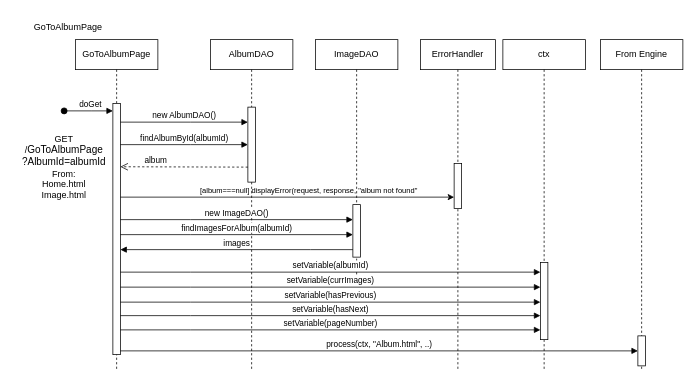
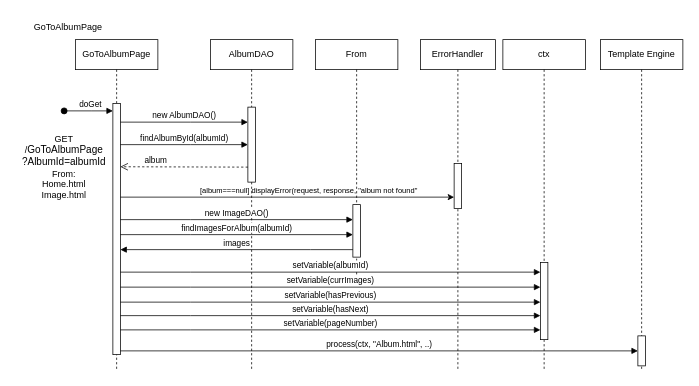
node "ImageDAO": label "ImageDAO" -> "From"
node "From Engine": label "From Engine" -> "Template Engine"
